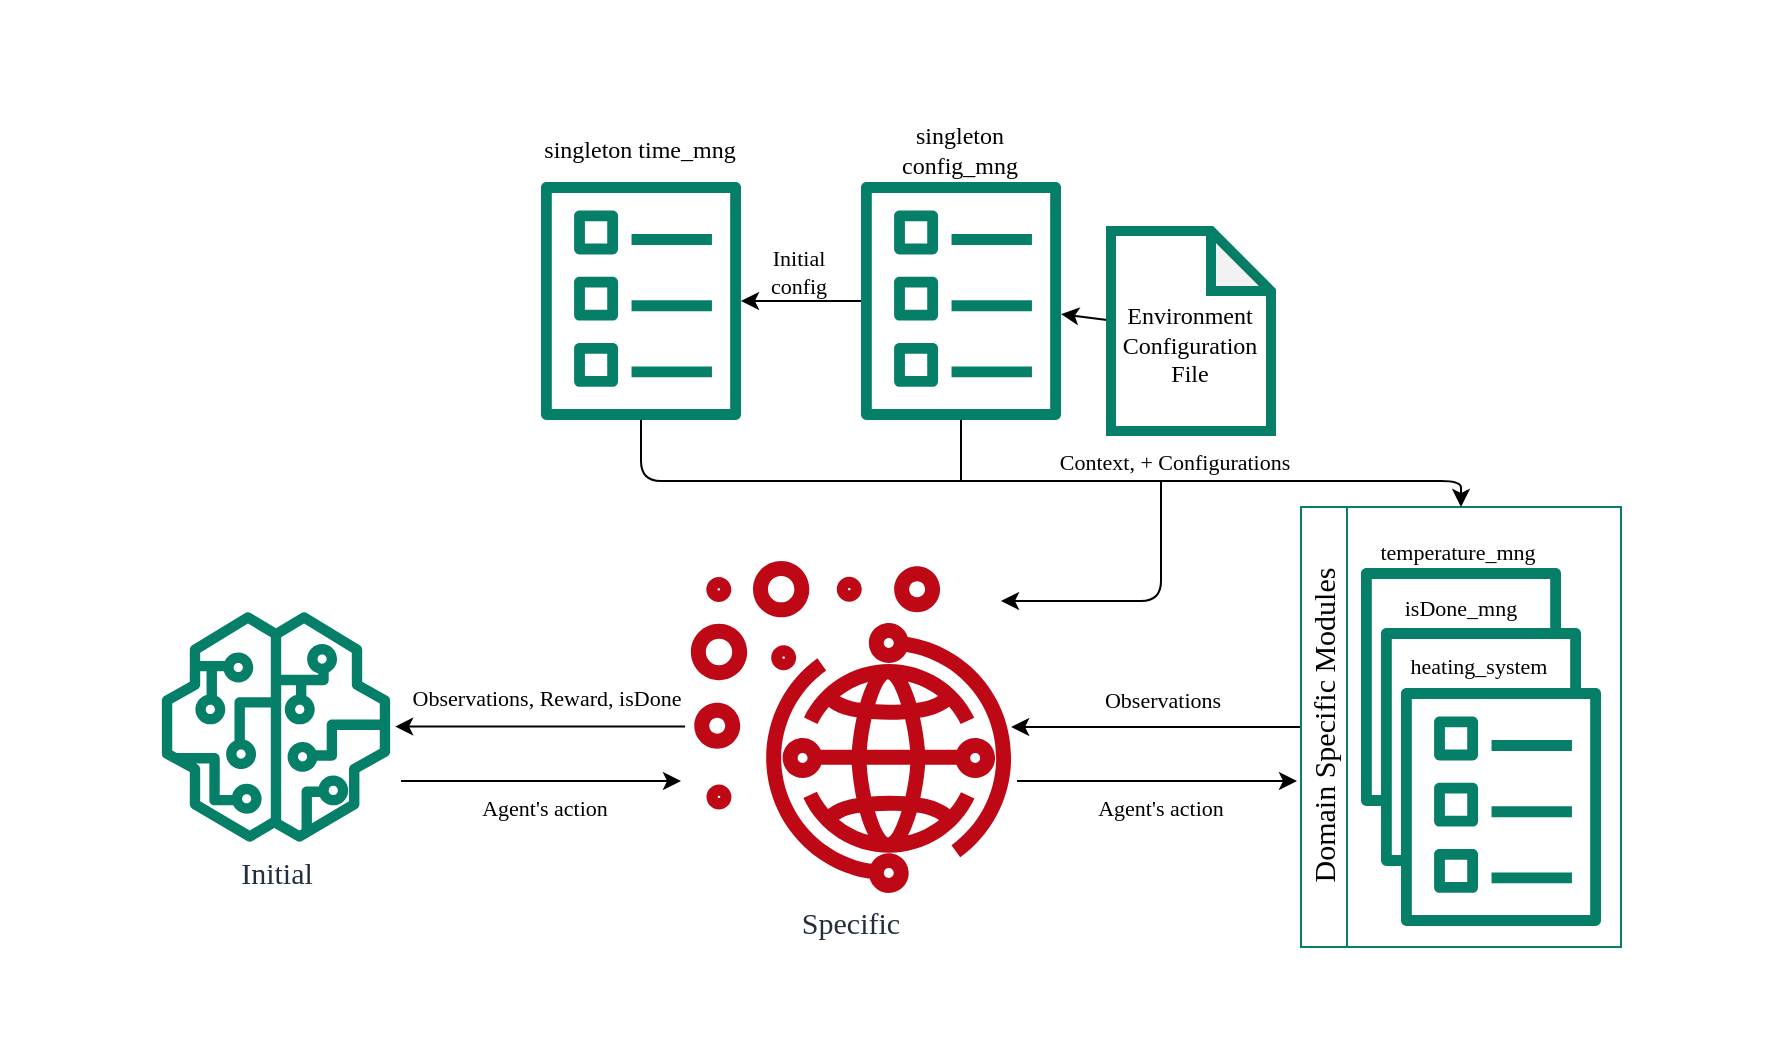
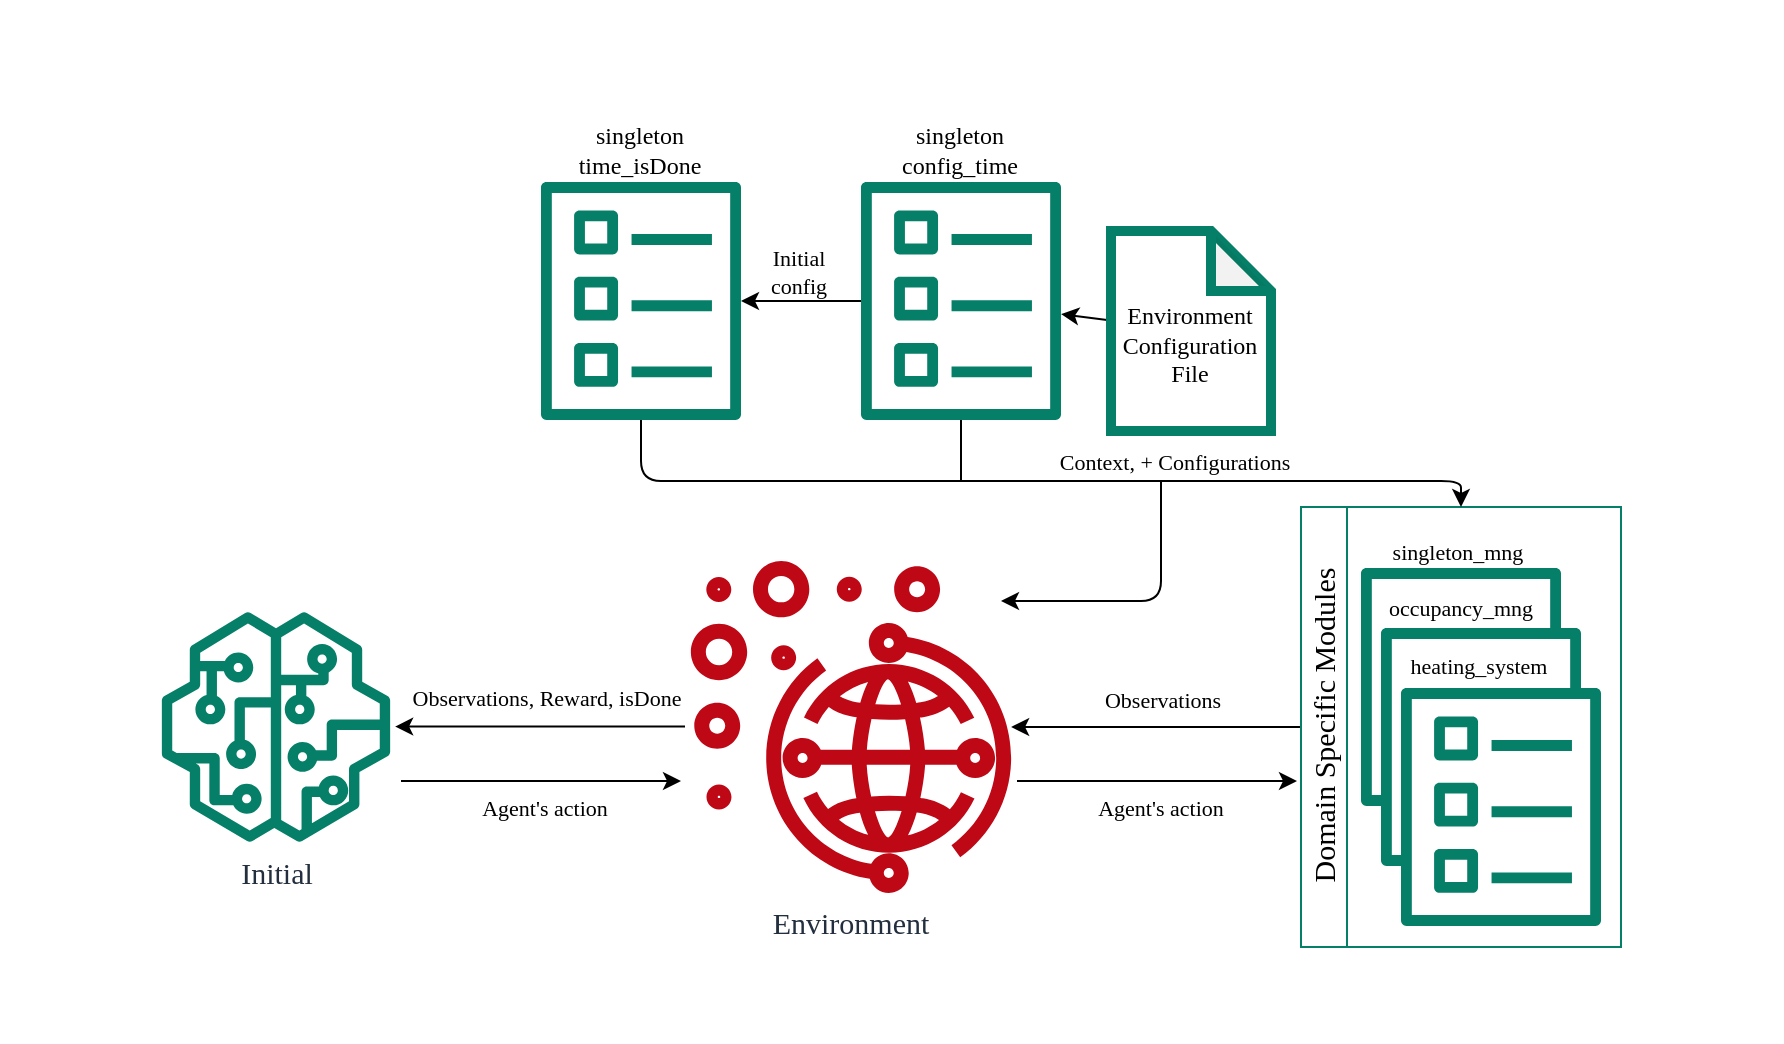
node "singleton time_mng": label "singleton time_mng" -> "singleton time_isDone"
node "singleton config_mng": label "singleton config_mng" -> "singleton config_time"
node "temperature_mng": label "temperature_mng" -> "singleton_mng"
node "isDone_mng": label "isDone_mng" -> "occupancy_mng"
node "Specific": label "Specific" -> "Environment"
